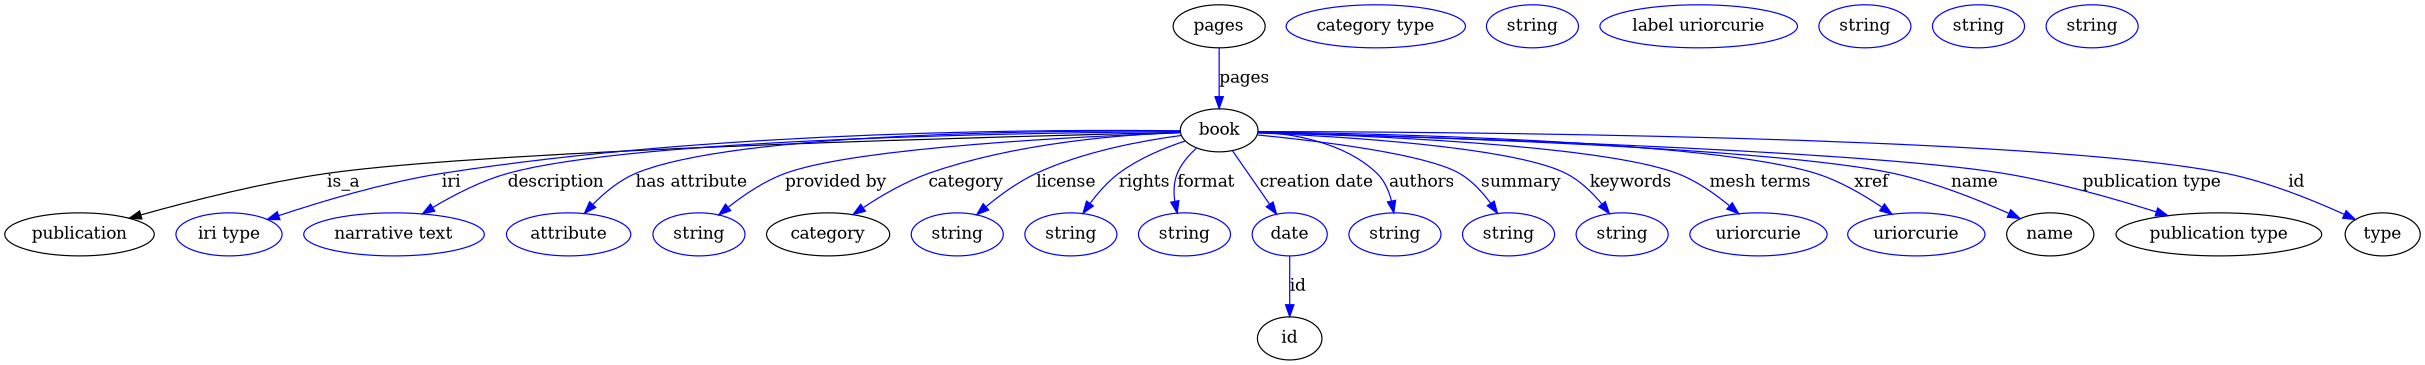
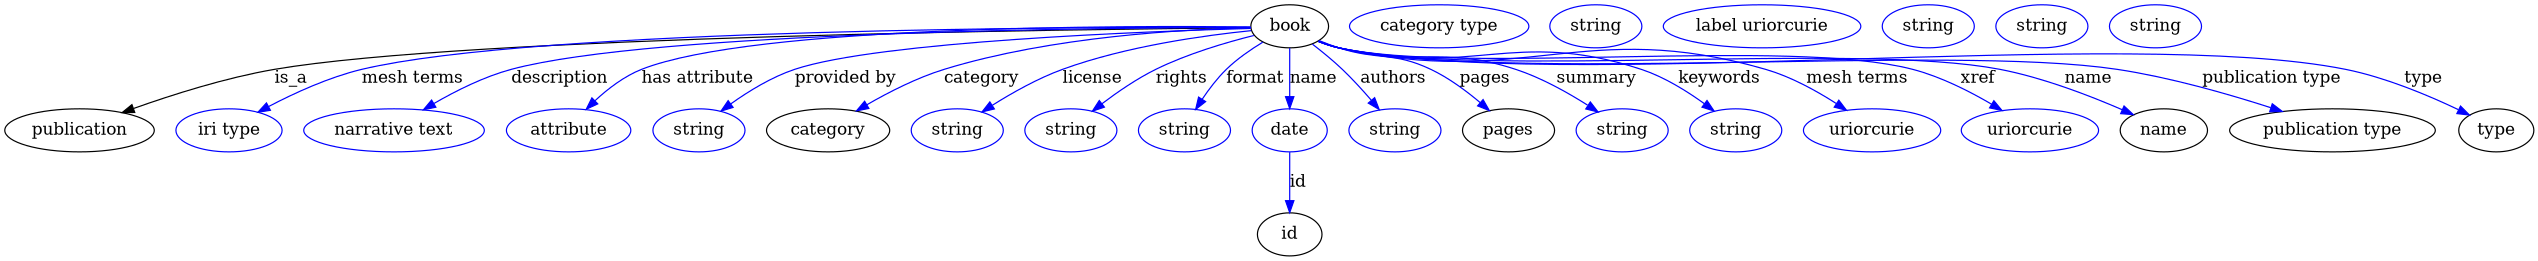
edge "pages" -> "book": reversed
edge "book" -> "iri type": label "iri" -> "mesh terms"
edge "book" -> "date": label "creation date" -> "name"
edge "book" -> "type": label "id" -> "type"
